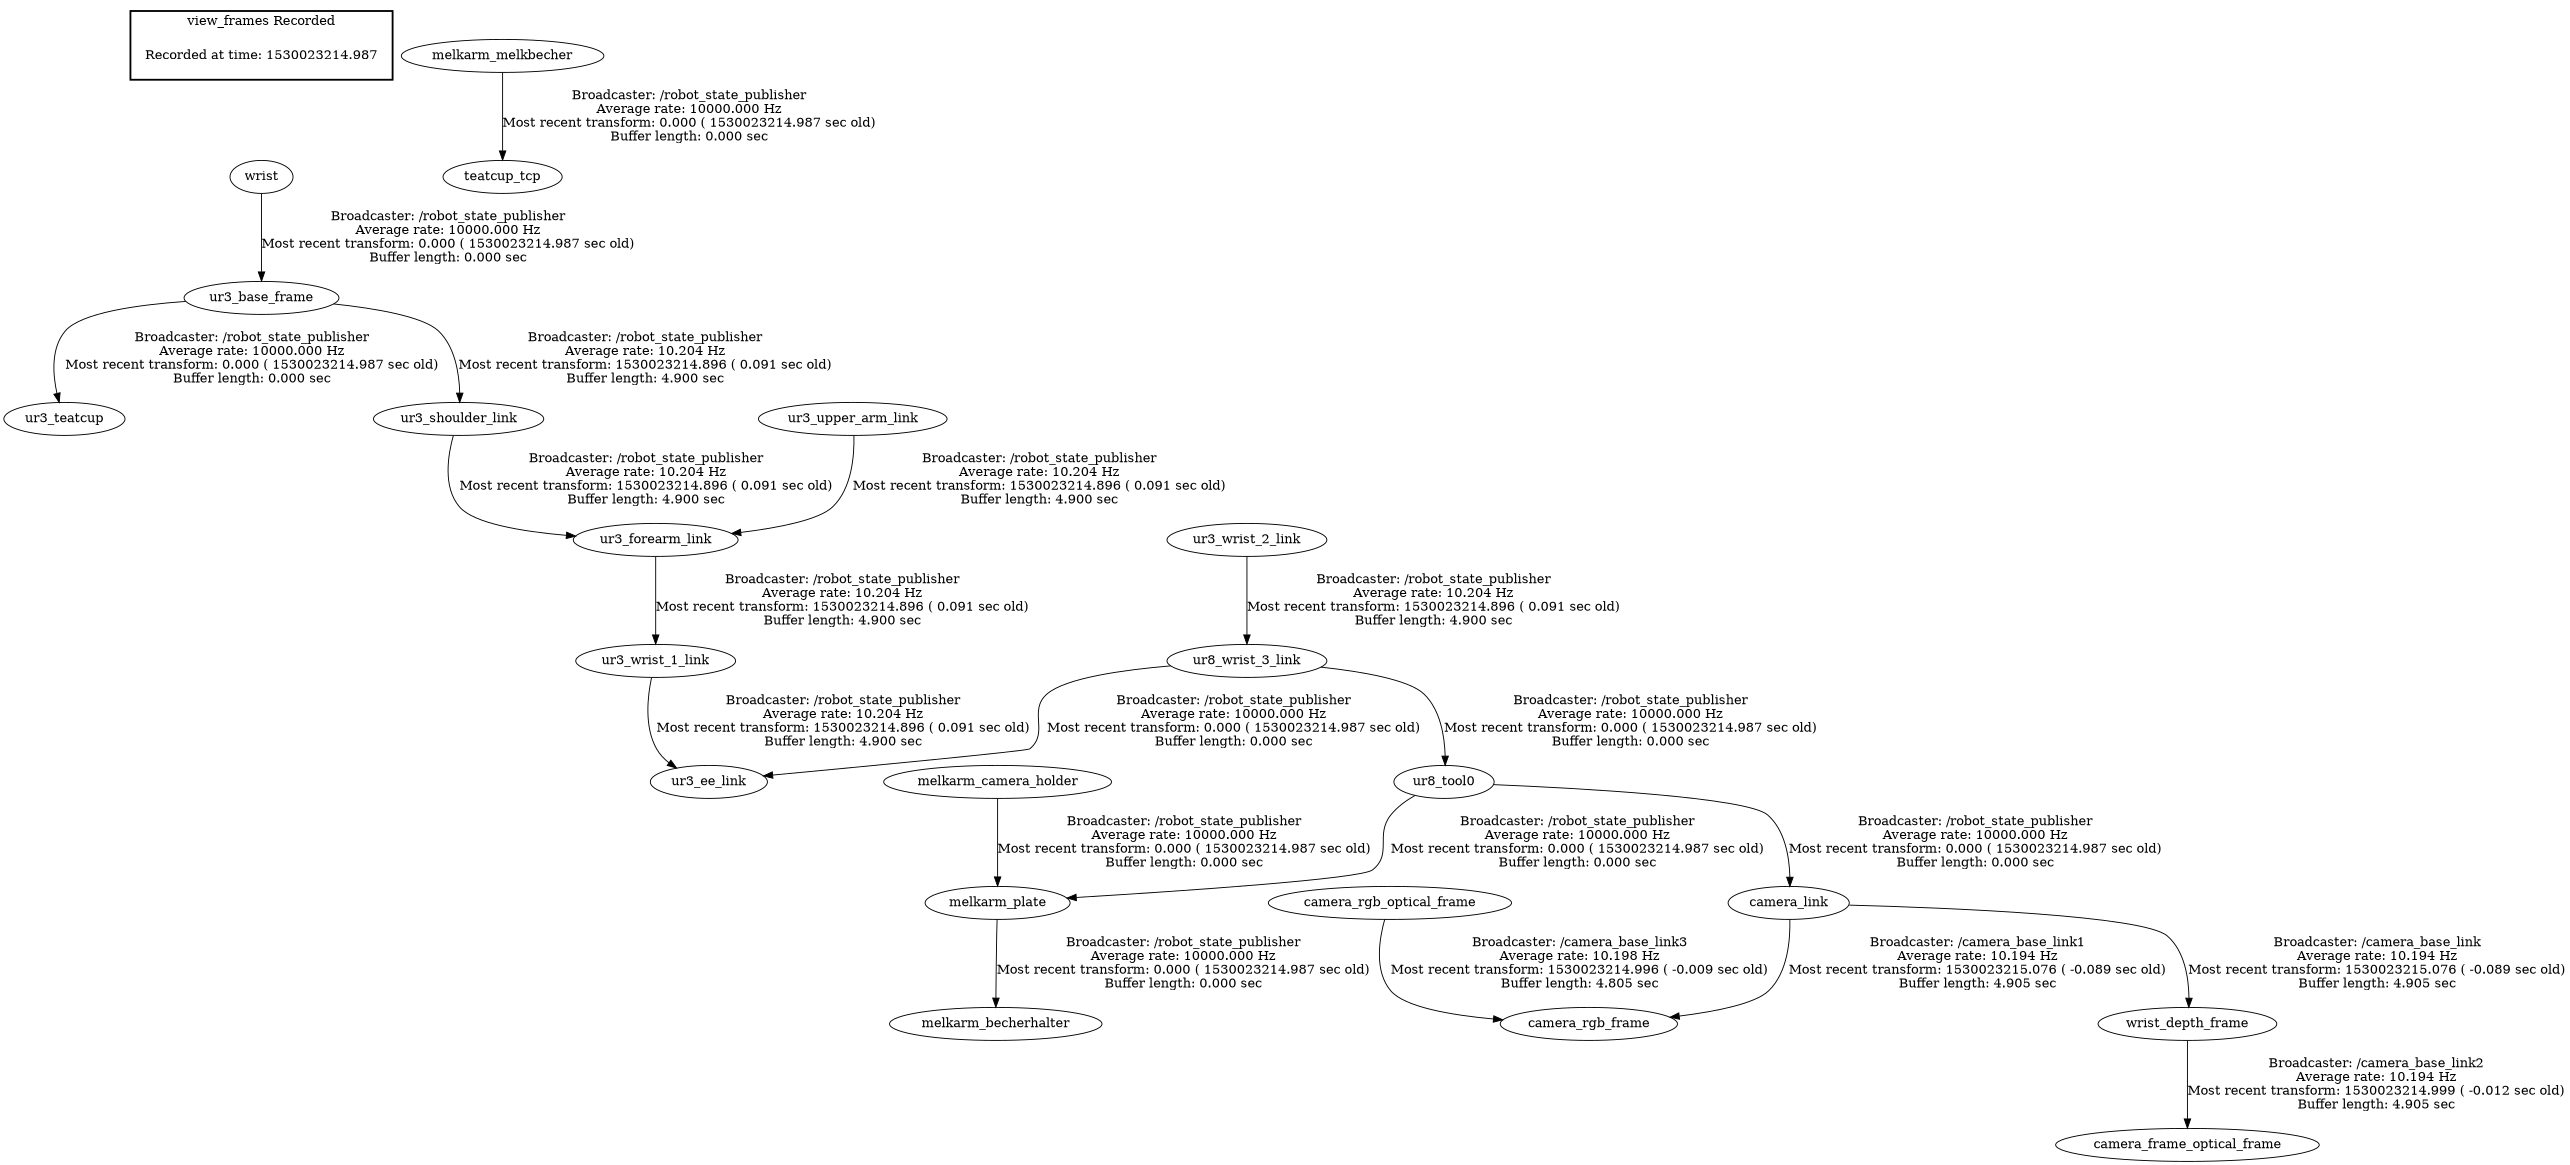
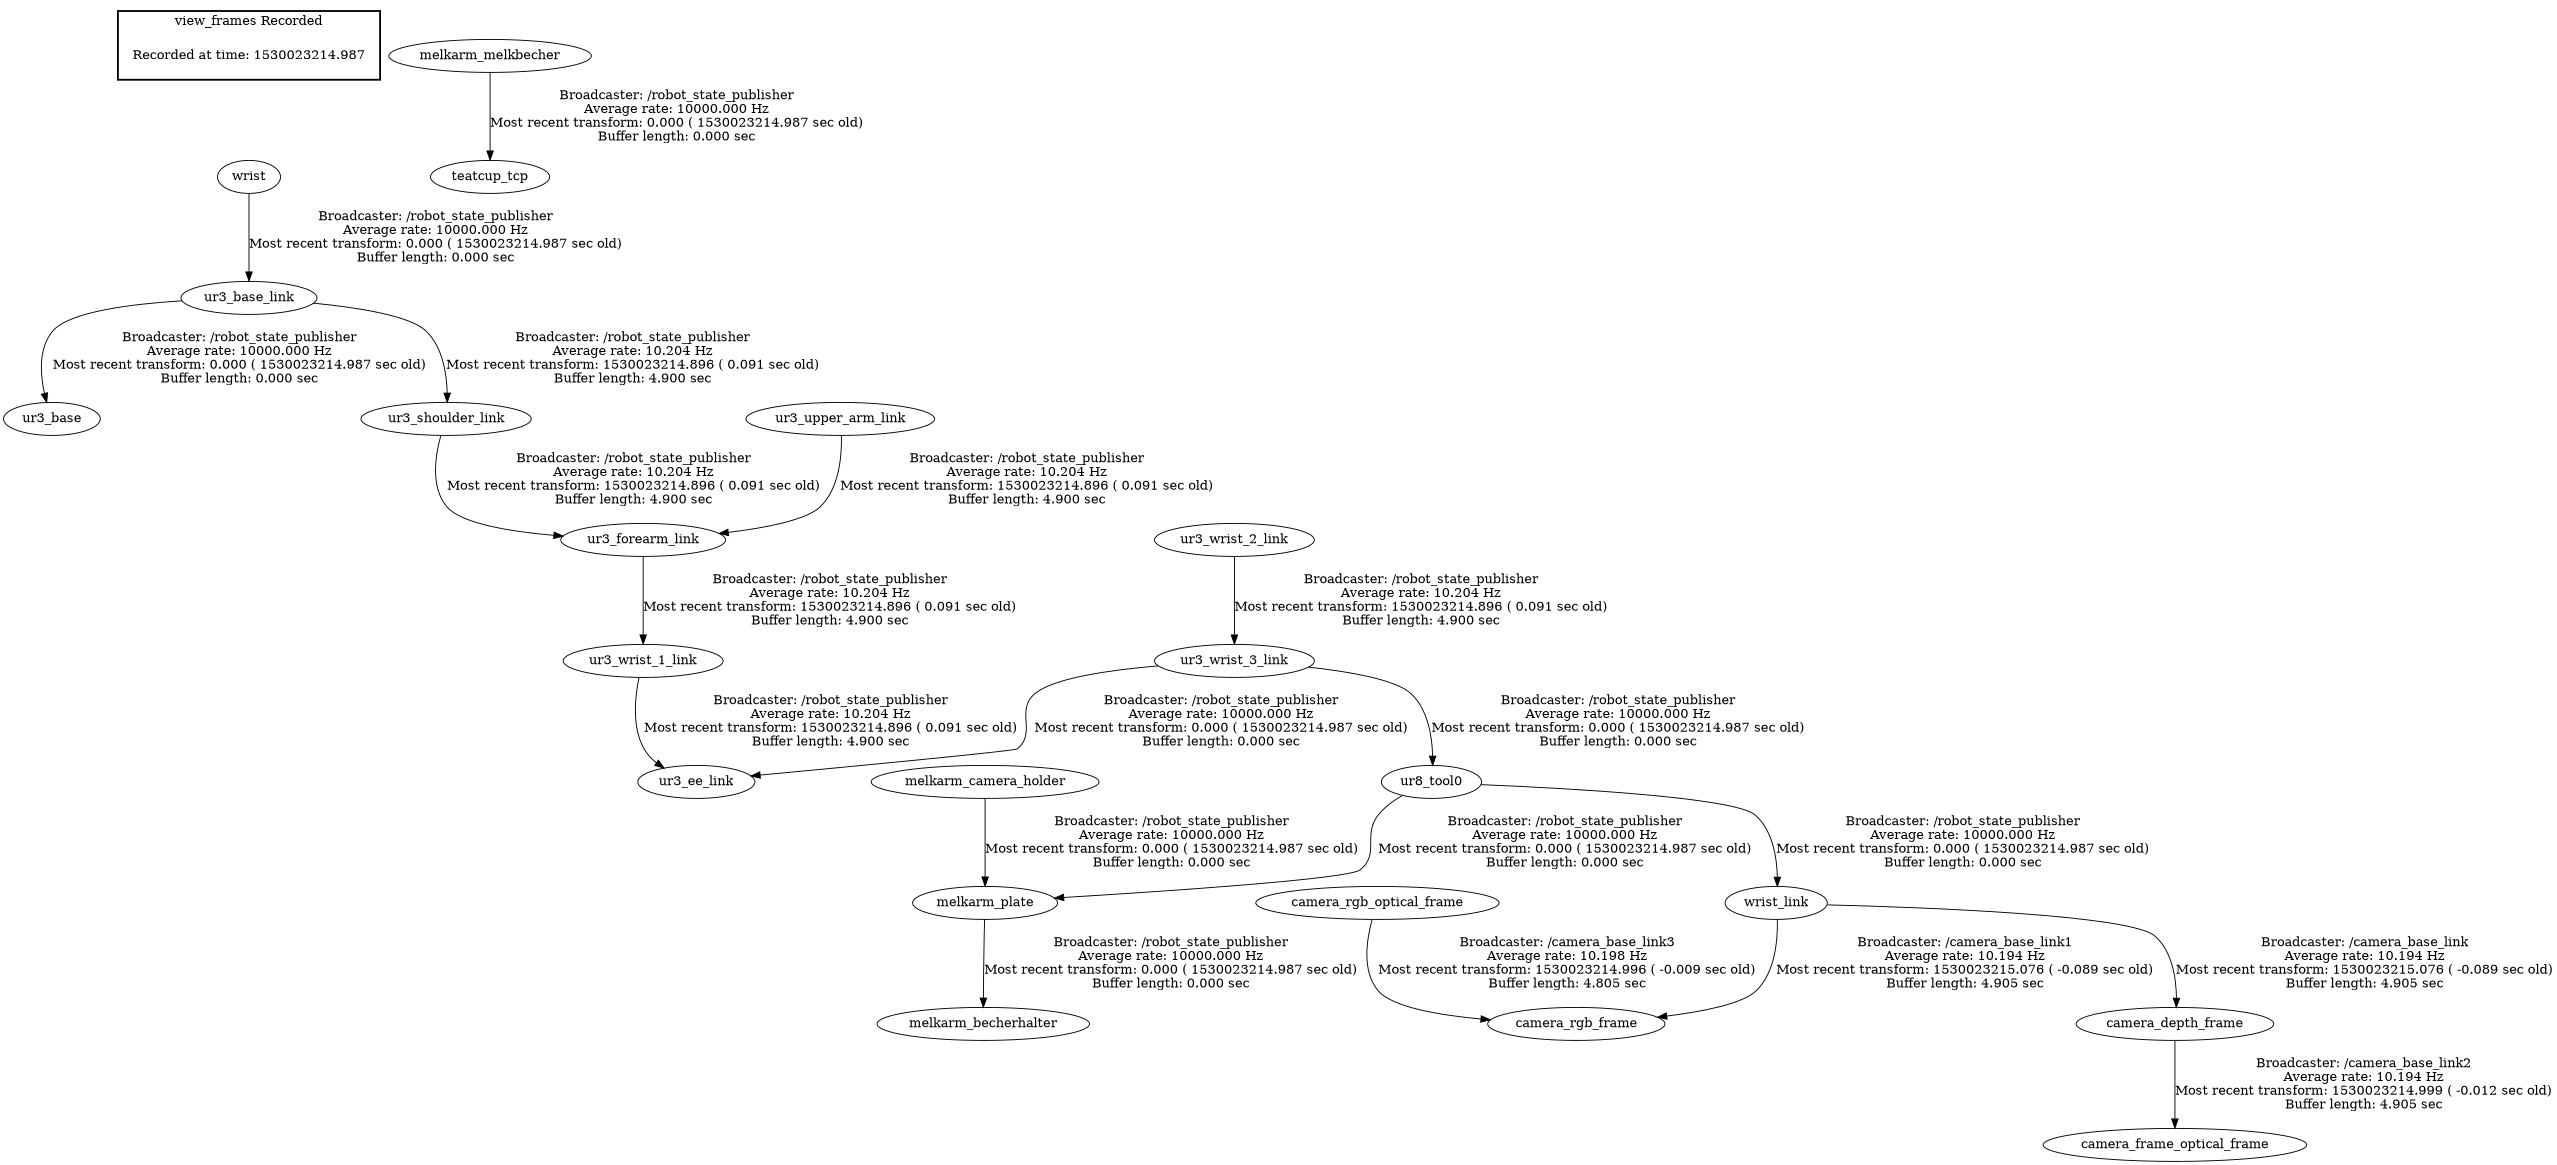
node "ur3_base_frame": label "ur3_base_frame" -> "ur3_base_link"
node "ur3_teatcup": label "ur3_teatcup" -> "ur3_base"
node "ur8_wrist_3_link": label "ur8_wrist_3_link" -> "ur3_wrist_3_link"
node "camera_link": label "camera_link" -> "wrist_link"
node "wrist_depth_frame": label "wrist_depth_frame" -> "camera_depth_frame"
